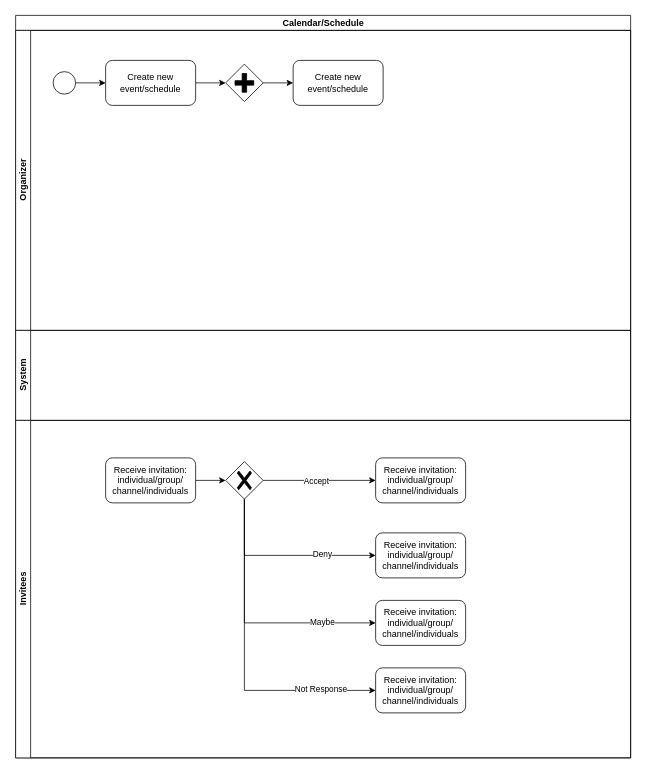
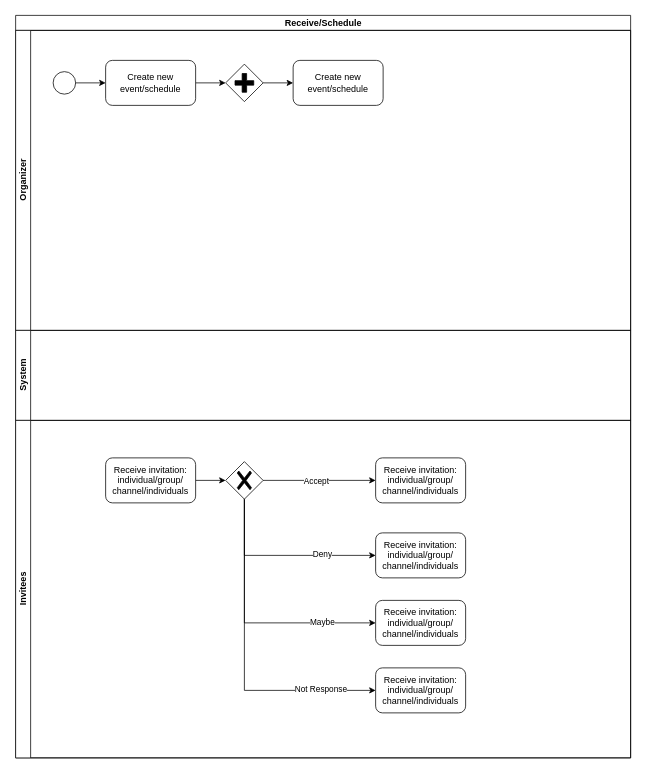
node "Calendar/Schedule": label "Calendar/Schedule" -> "Receive/Schedule"
